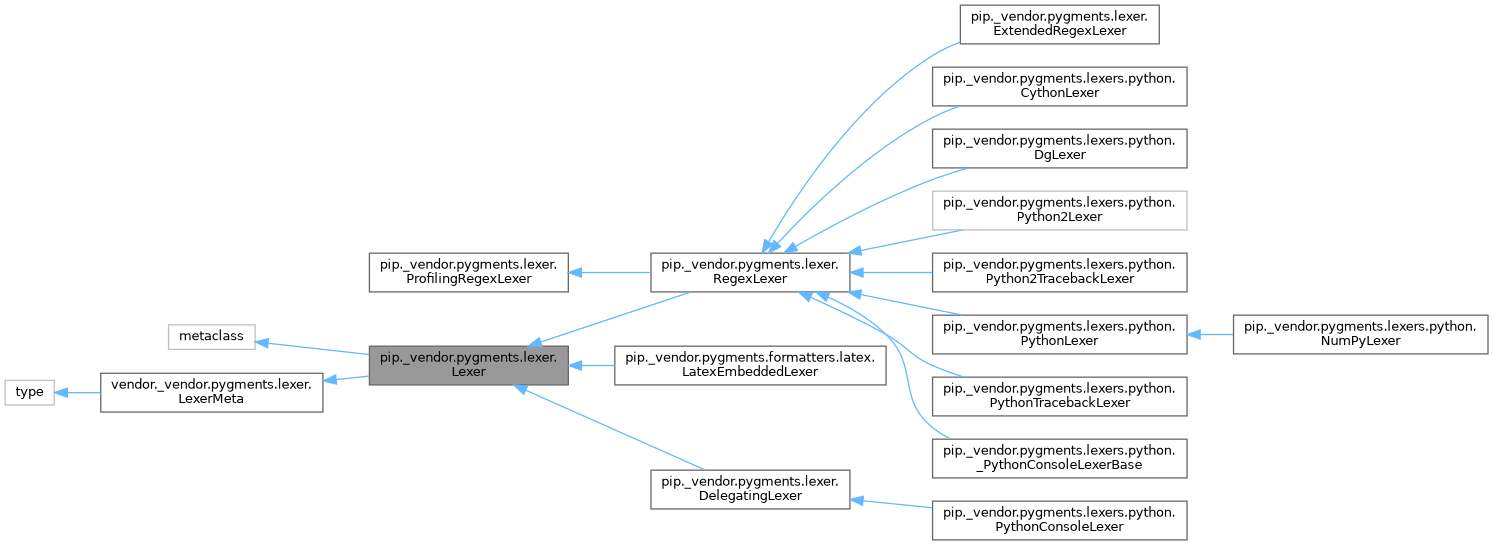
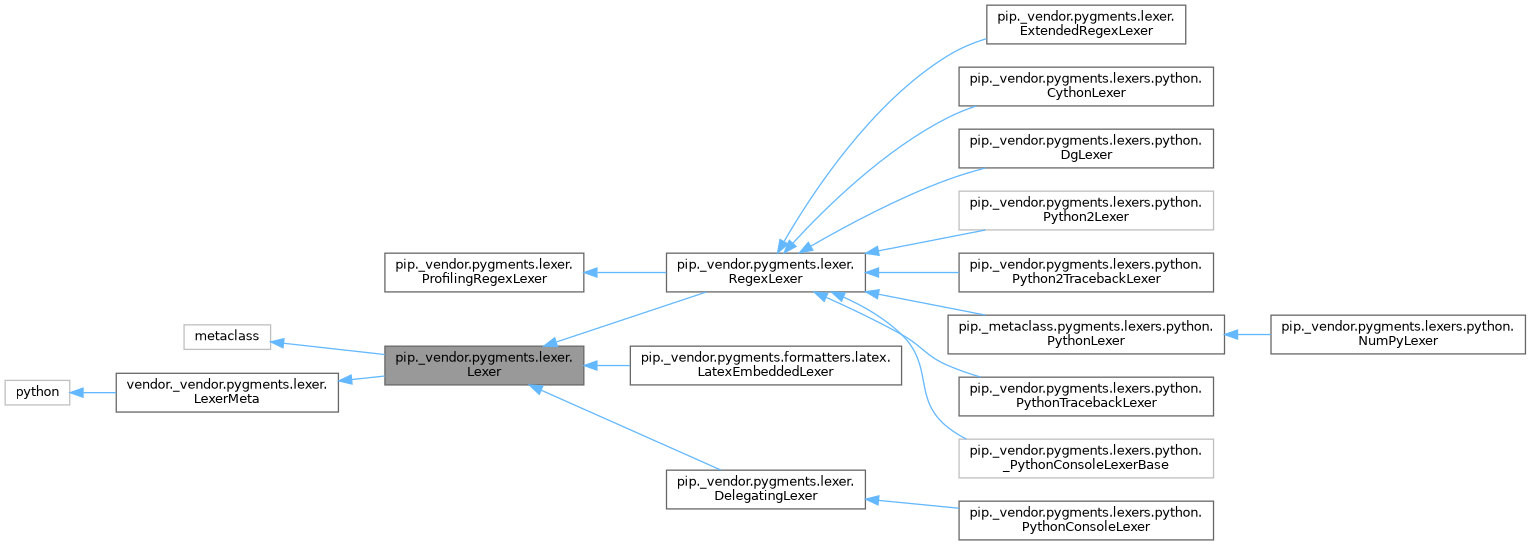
node "pip._vendor.pygments.lexers.python. PythonLexer": label "pip._vendor.pygments.lexers.python. PythonLexer" -> "pip._metaclass.pygments.lexers.python. PythonLexer"
node "type": label "type" -> "python"
node "pip._vendor.pygments.lexers.python. _PythonConsoleLexerBase": color gray40 -> grey75
